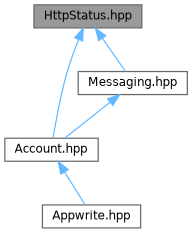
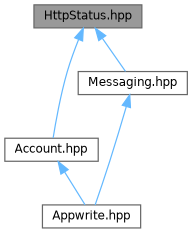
edge "Account.hpp" -> "Messaging.hpp": now "Appwrite.hpp" -> "Messaging.hpp"
